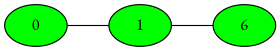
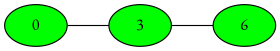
node "1": label "1" -> "3"
